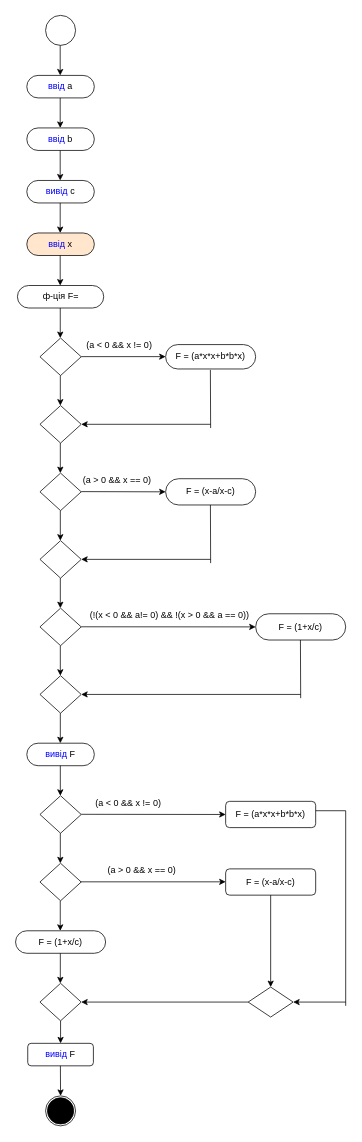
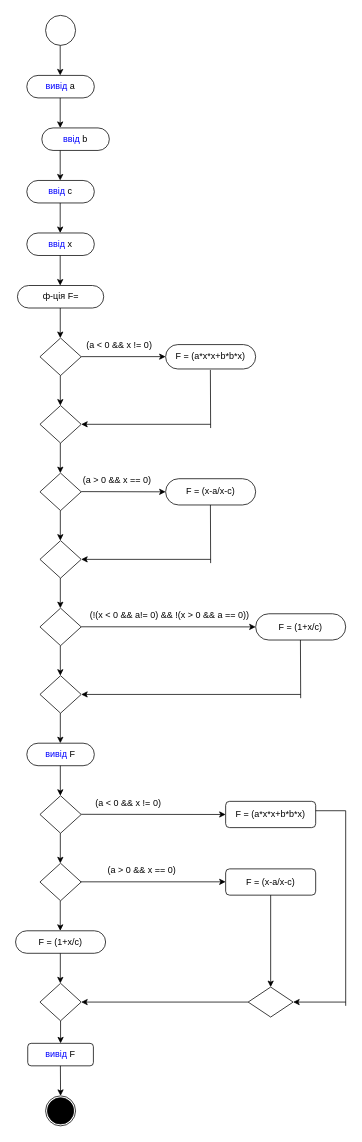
node "ввід a": label "ввід a" -> "вивід a"
node "ввід b": moved (60, 139) -> (75, 139)
node "вивід c": label "вивід c" -> "ввід c"
node "ввід x": fillcolor #ffe6cc -> #ffffff
